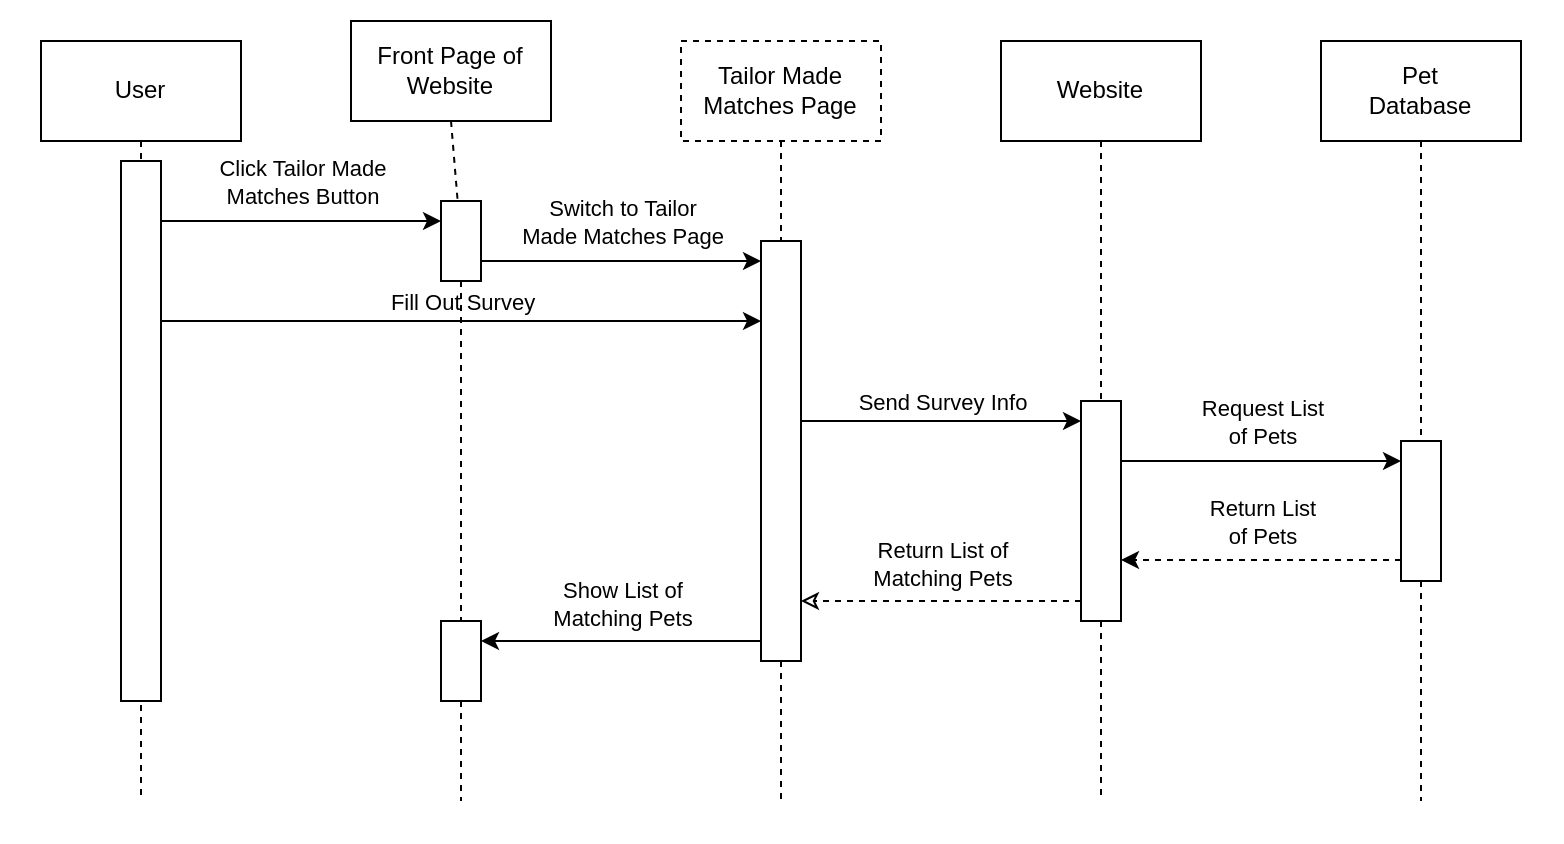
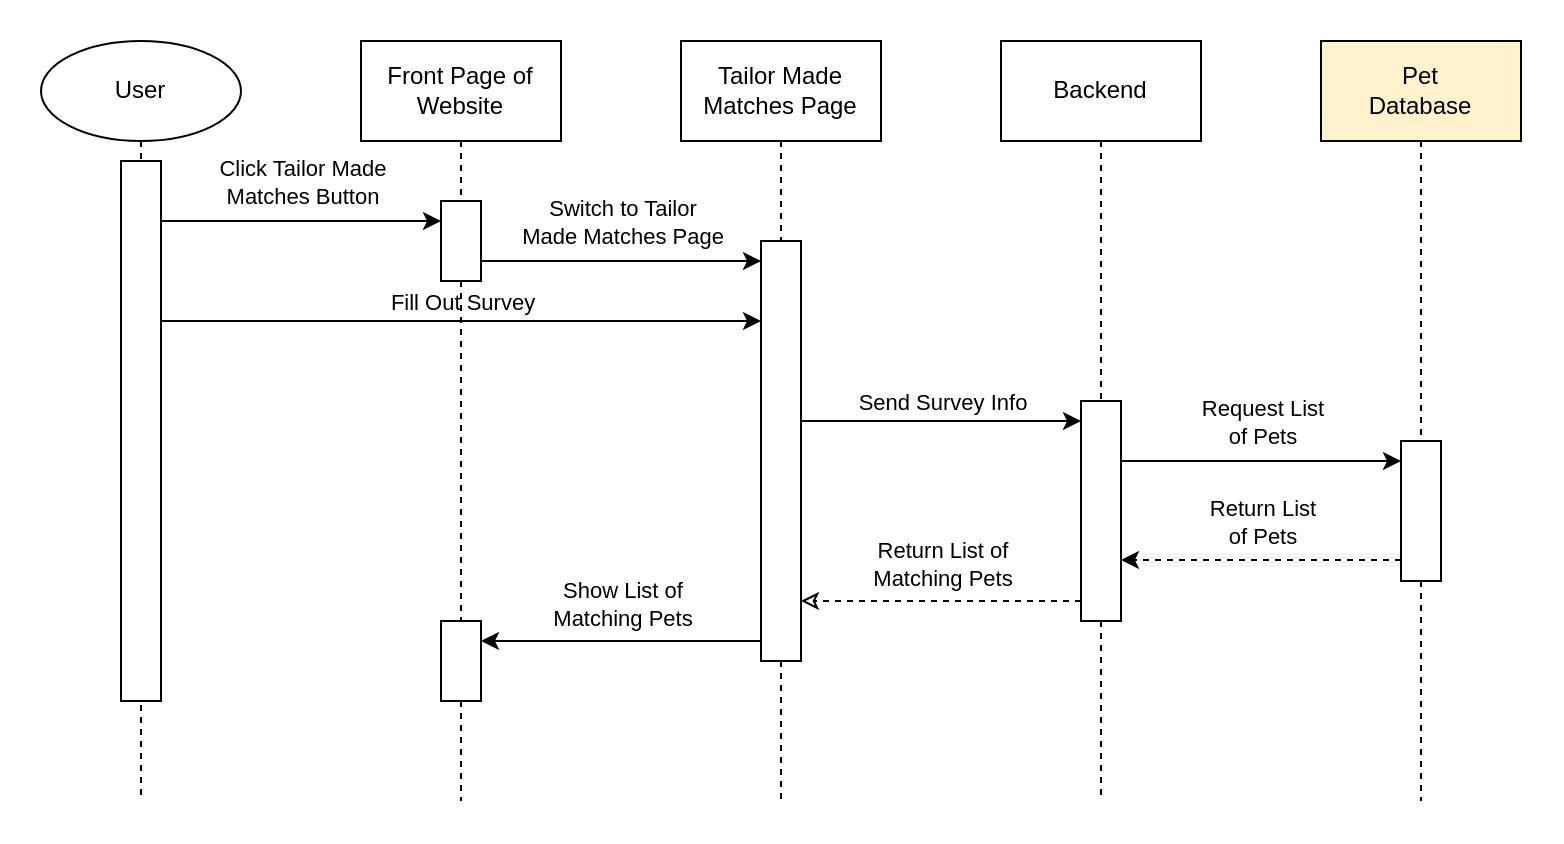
node "Front Page of Website": moved (451, 71) -> (461, 91)
node "User": shape rectangle -> ellipse
node "Tailor Made Matches Page": style dashed -> solid
node "Website": label "Website" -> "Backend"
node "Pet Database": fillcolor #ffffff -> #fff2cc
